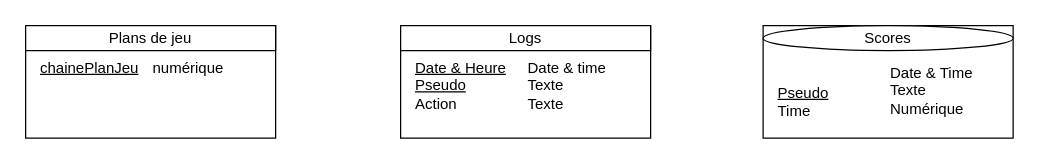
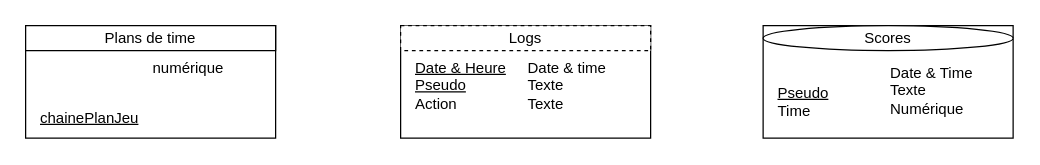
node "Plans de jeu": label "Plans de jeu" -> "Plans de time"
node "Logs": style solid -> dashed
node "chainePlanJeu": moved (94, 63) -> (94, 113)
